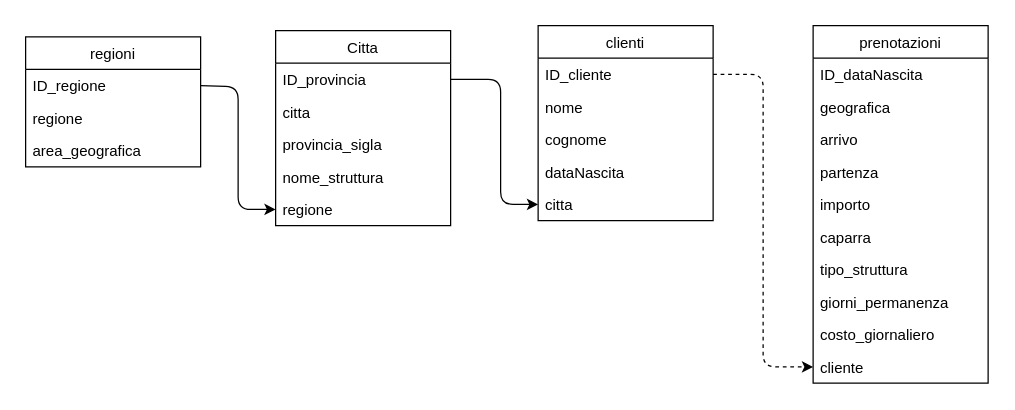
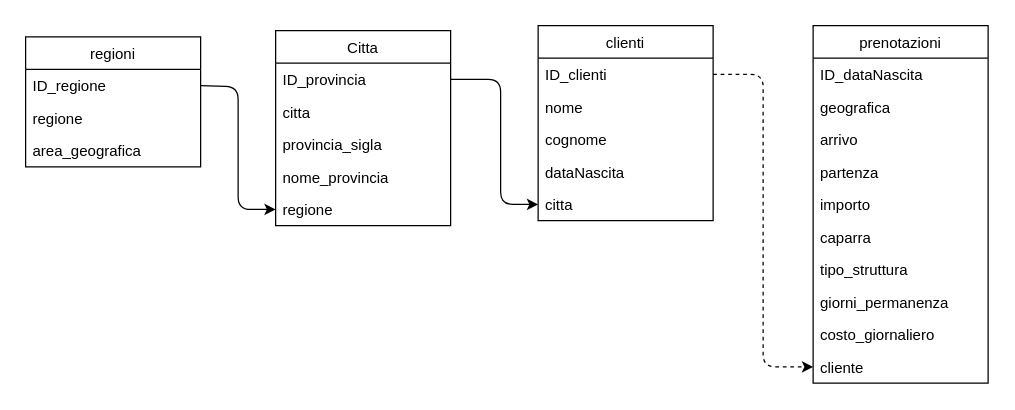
node "ID_cliente": label "ID_cliente" -> "ID_clienti"
node "nome_struttura": label "nome_struttura" -> "nome_provincia"
